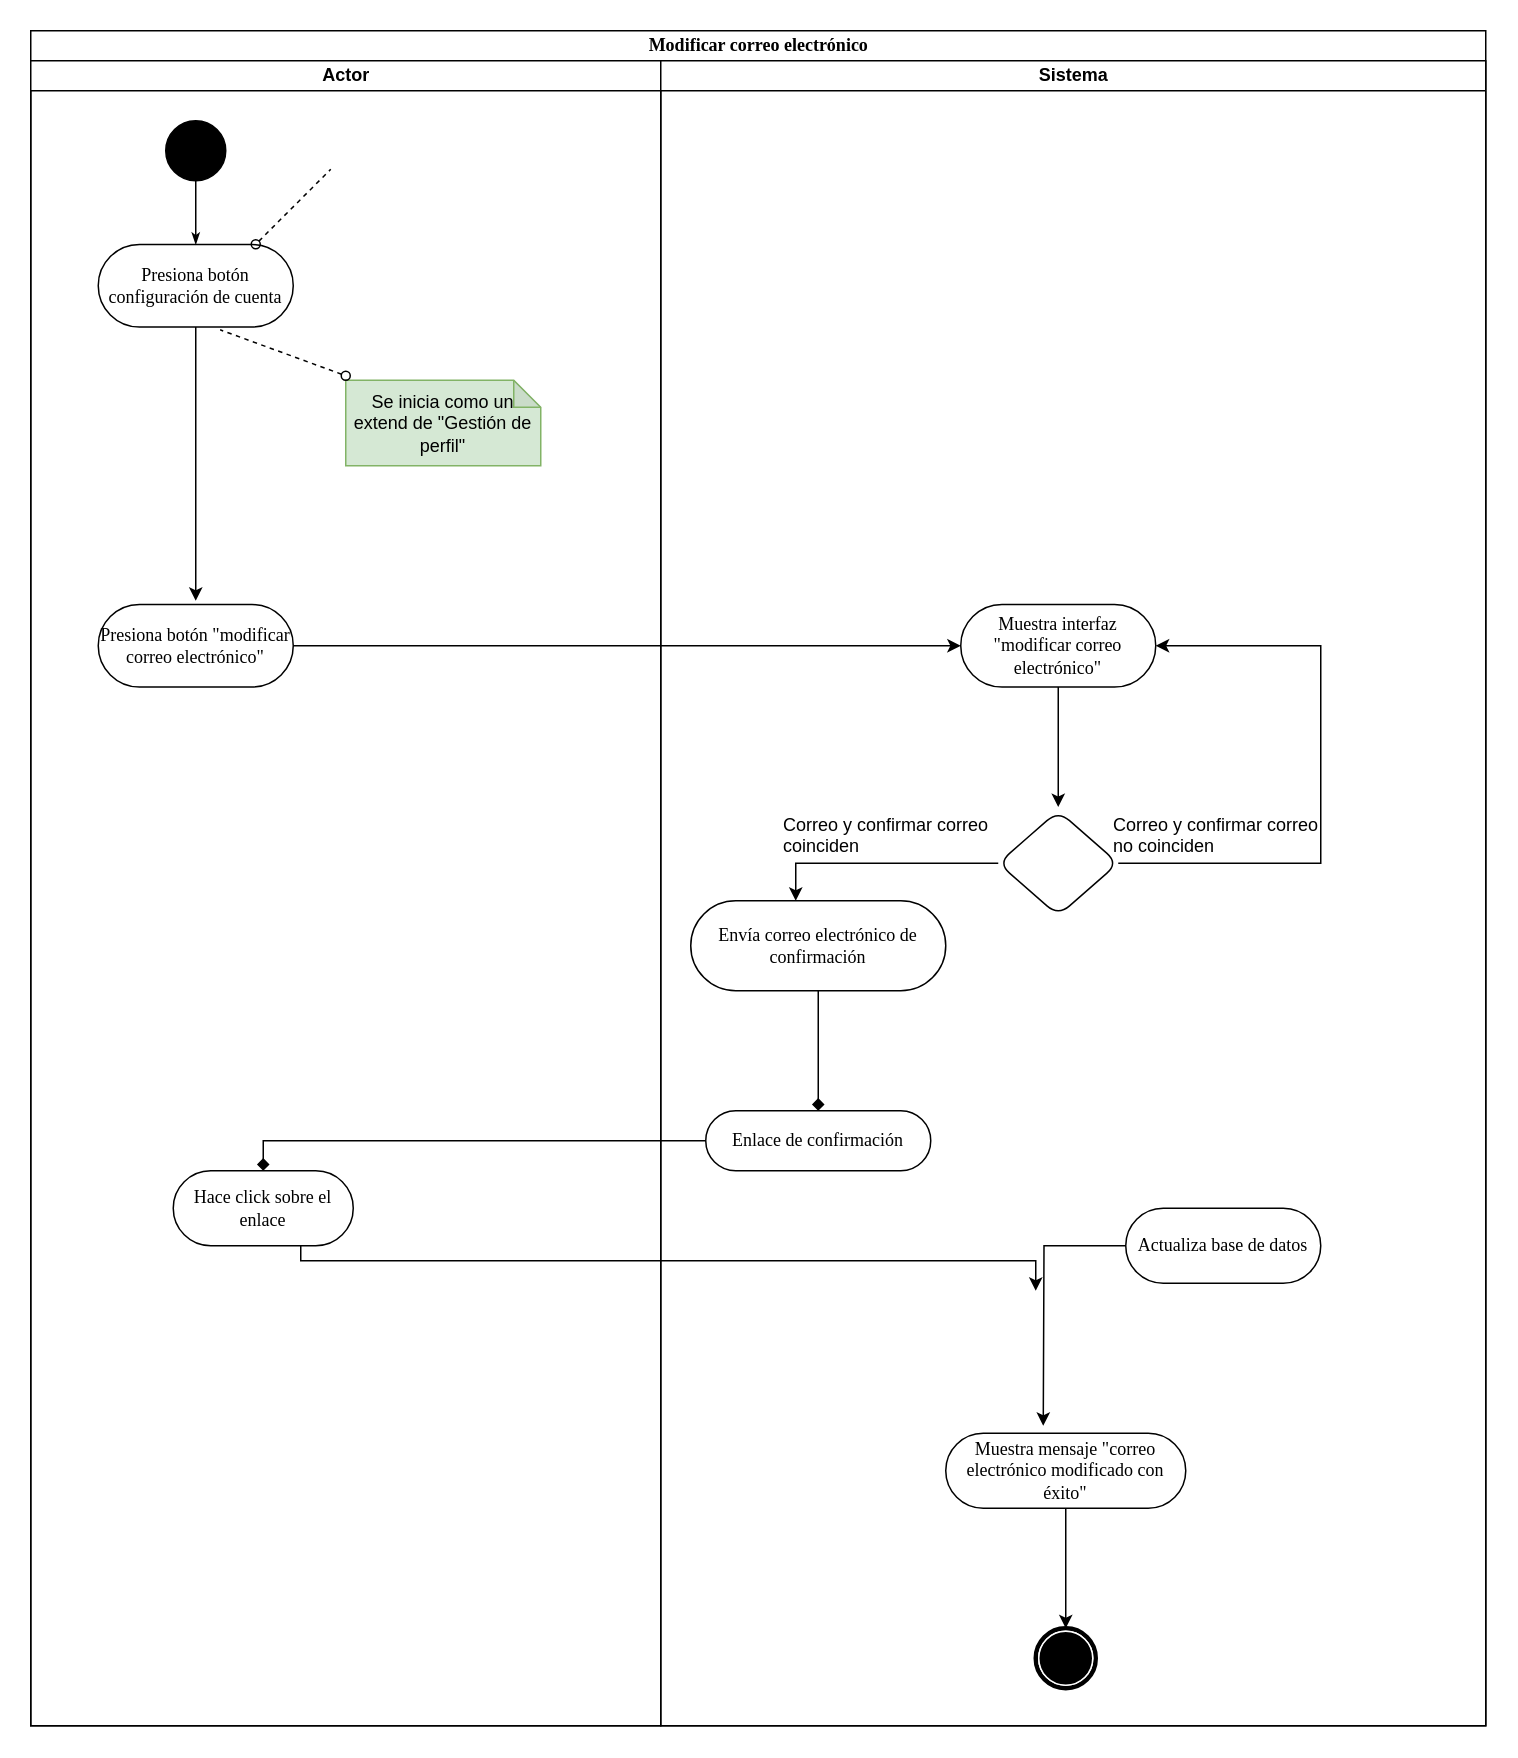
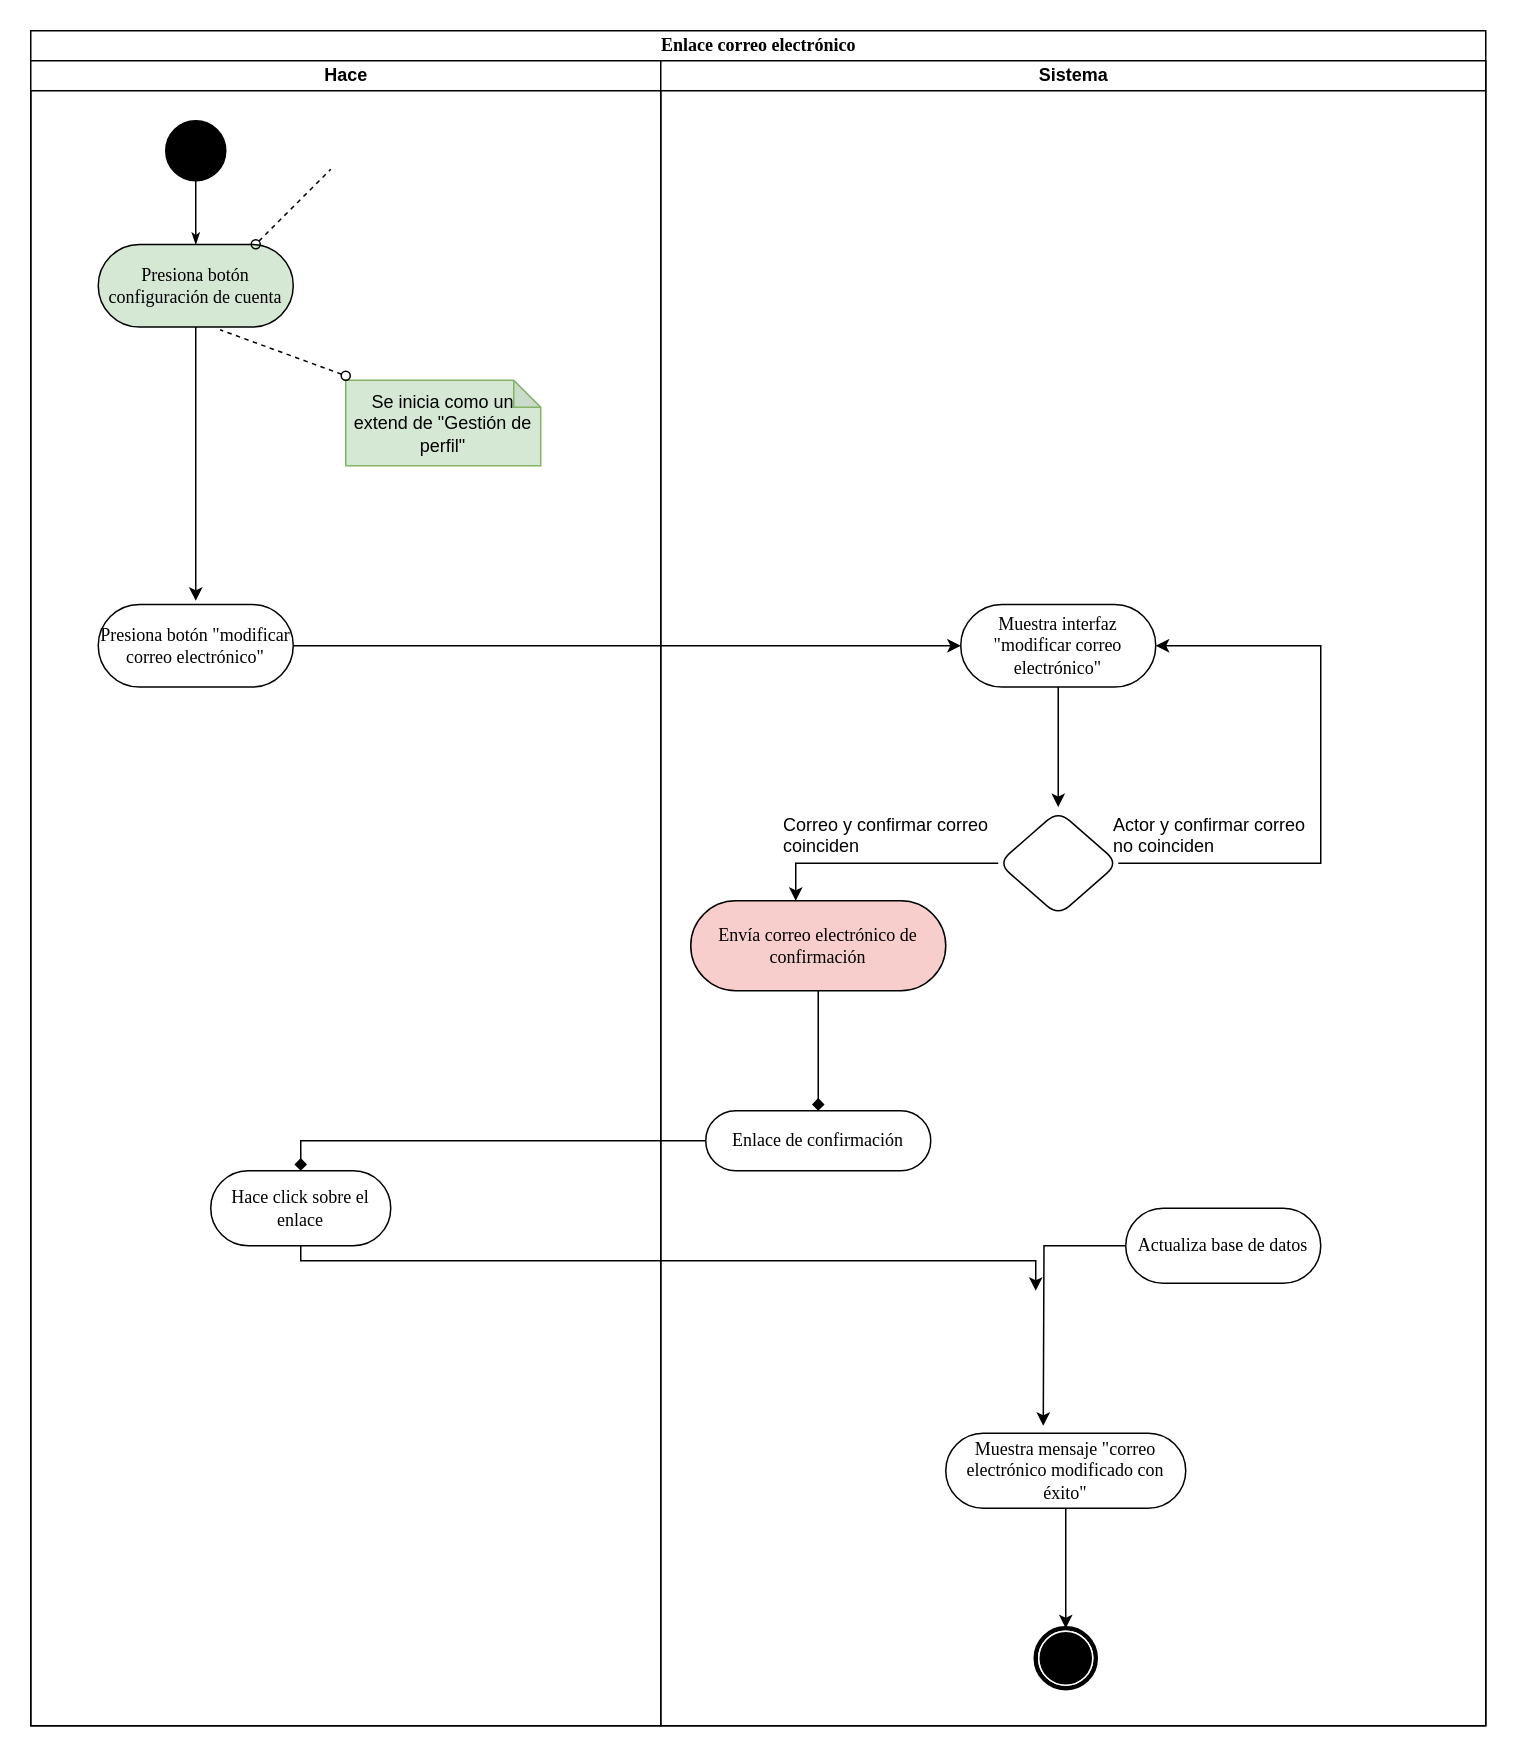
node "Modificar correo electrónico": label "Modificar correo electrónico" -> "Enlace correo electrónico"
node "Actor": label "Actor" -> "Hace"
node "Presiona botón configuración de cuenta": fillcolor #ffffff -> #d5e8d4
node "Correo y confirmar correo no coinciden": label "Correo y confirmar correo no coinciden" -> "Actor y confirmar correo no coinciden"
node "Envía correo electrónico de confirmación": fillcolor #ffffff -> #f8cecc
node "Hace click sobre el enlace": moved (263, 1208) -> (301, 1208)
